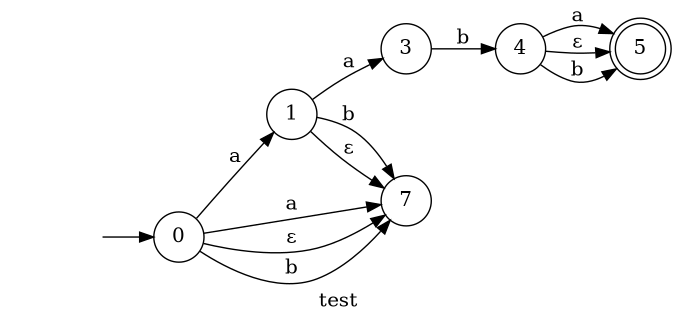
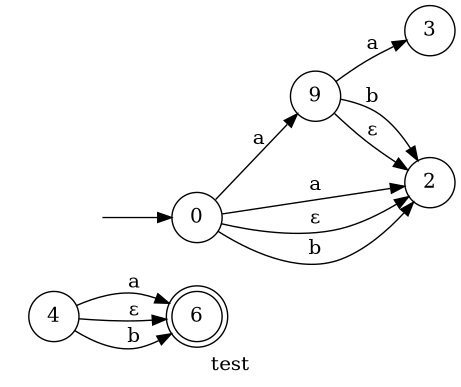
edge "3" -> "4": removed, label "b"
node "5": label "5" -> "6"
node "1": label "1" -> "9"
node "7": label "7" -> "2"
